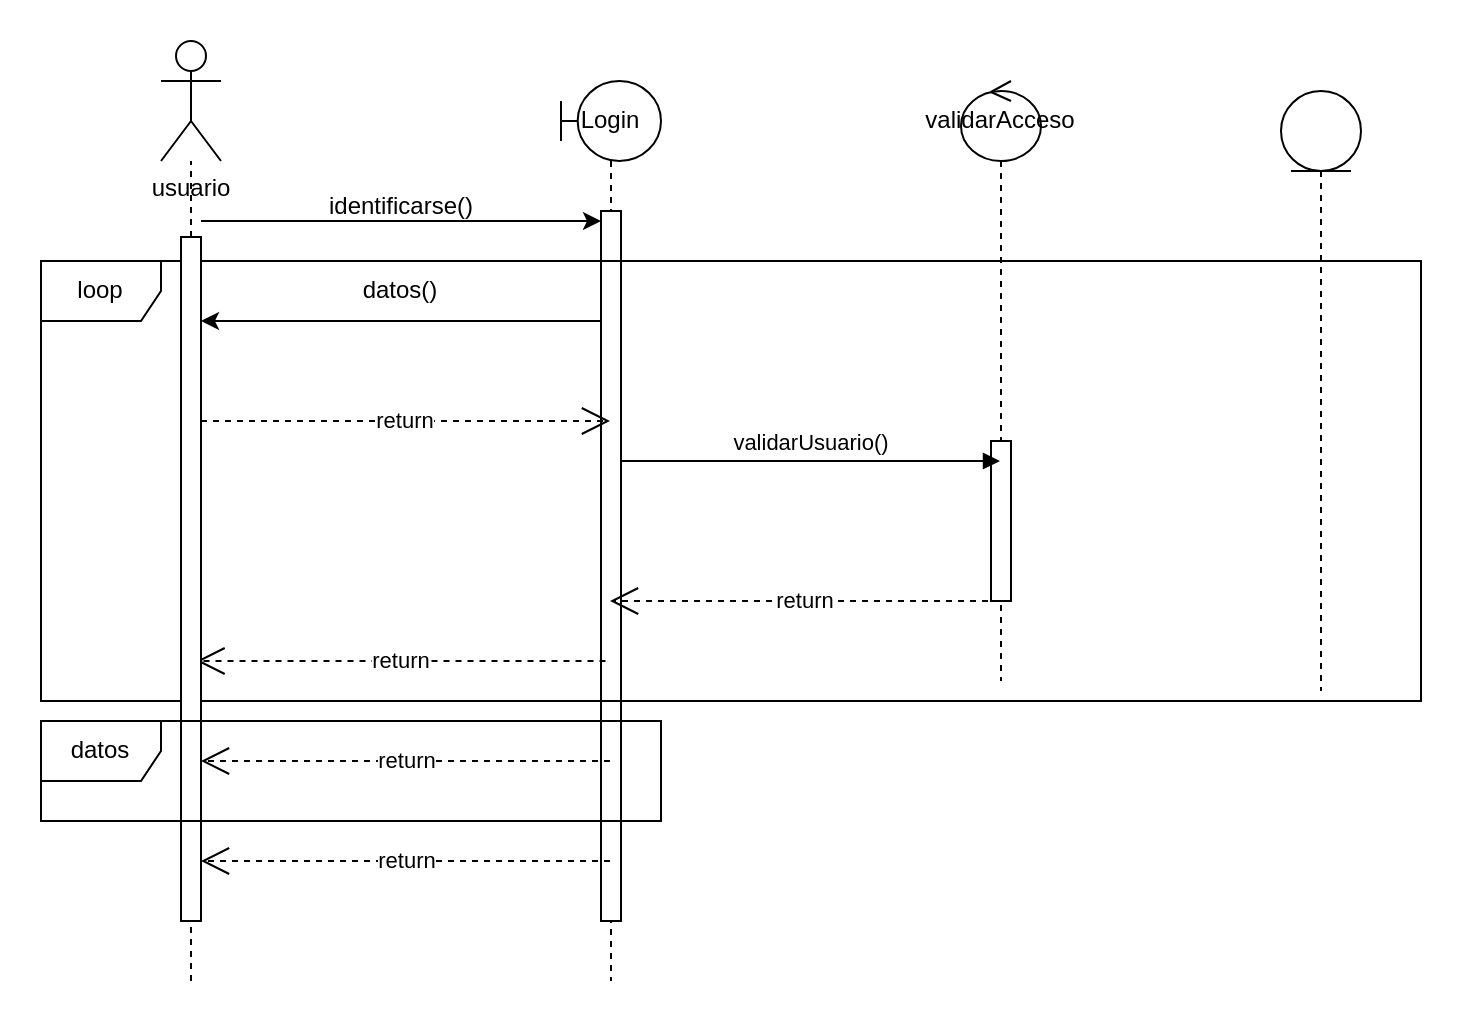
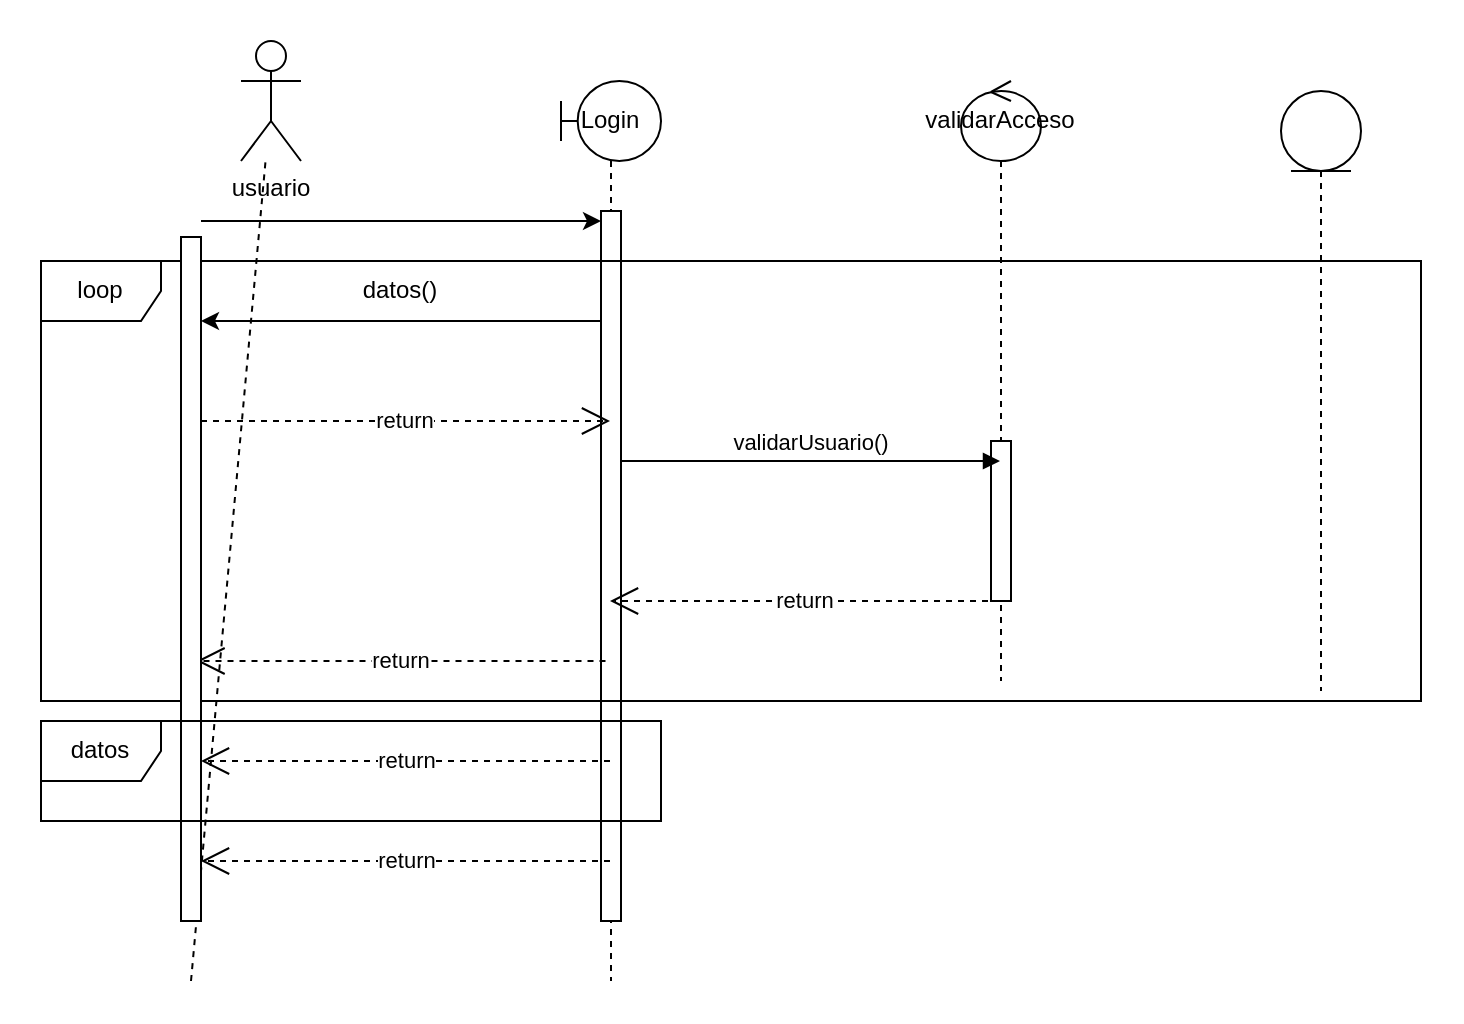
node "usuario": moved (191, 101) -> (271, 101)
node "identificarse()": removed
